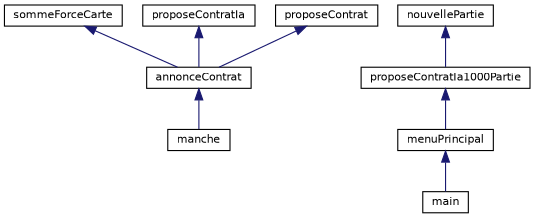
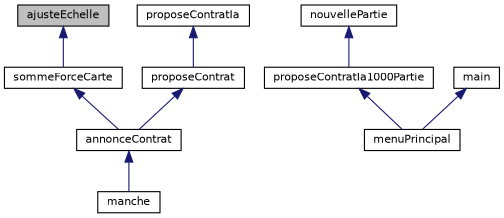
node "ajusteEchelle": added
edge "annonceContrat" -> "proposeContratIa": now "proposeContrat" -> "proposeContratIa"
edge "main" -> "menuPrincipal": reversed
